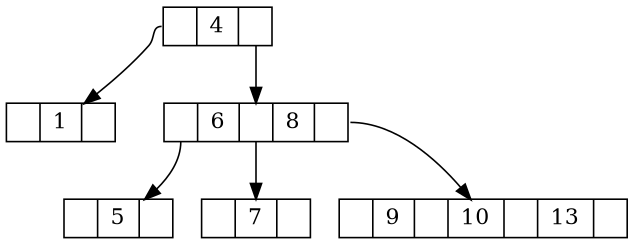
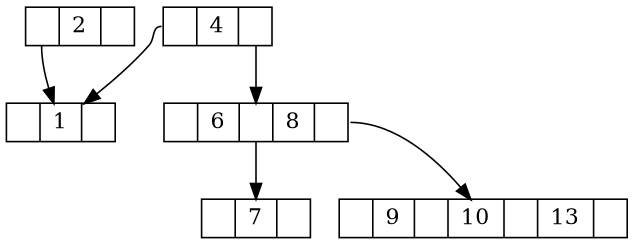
node "2": added
node "5": removed
